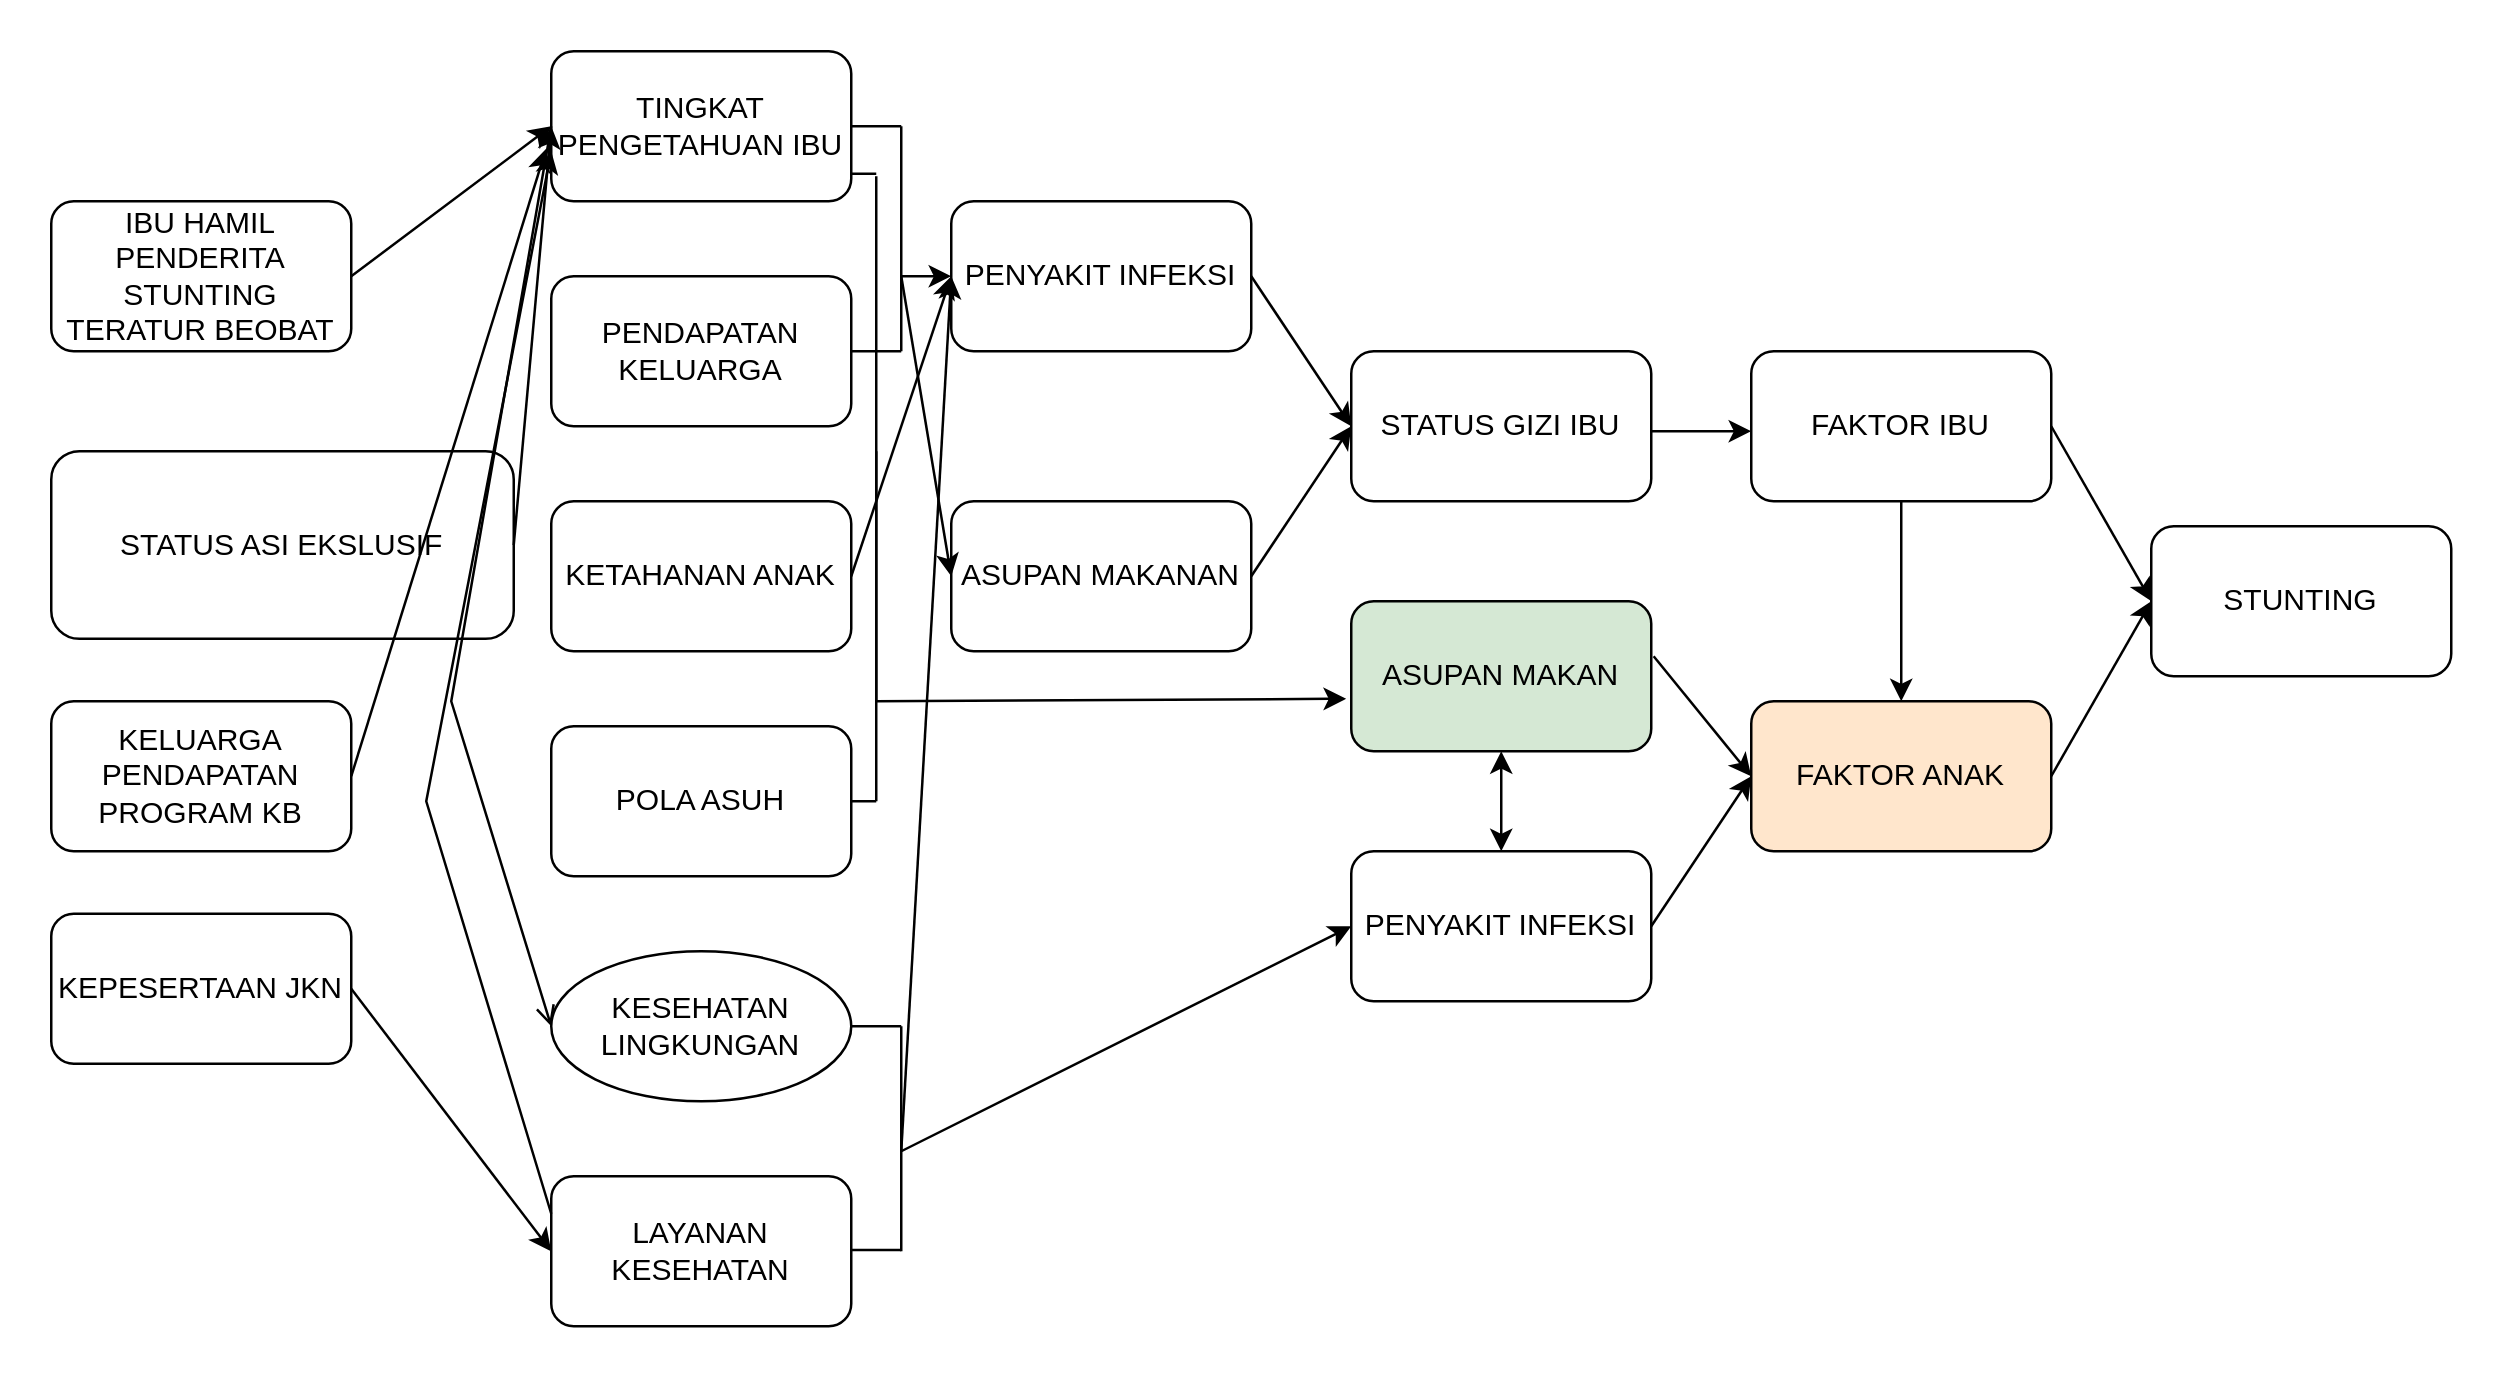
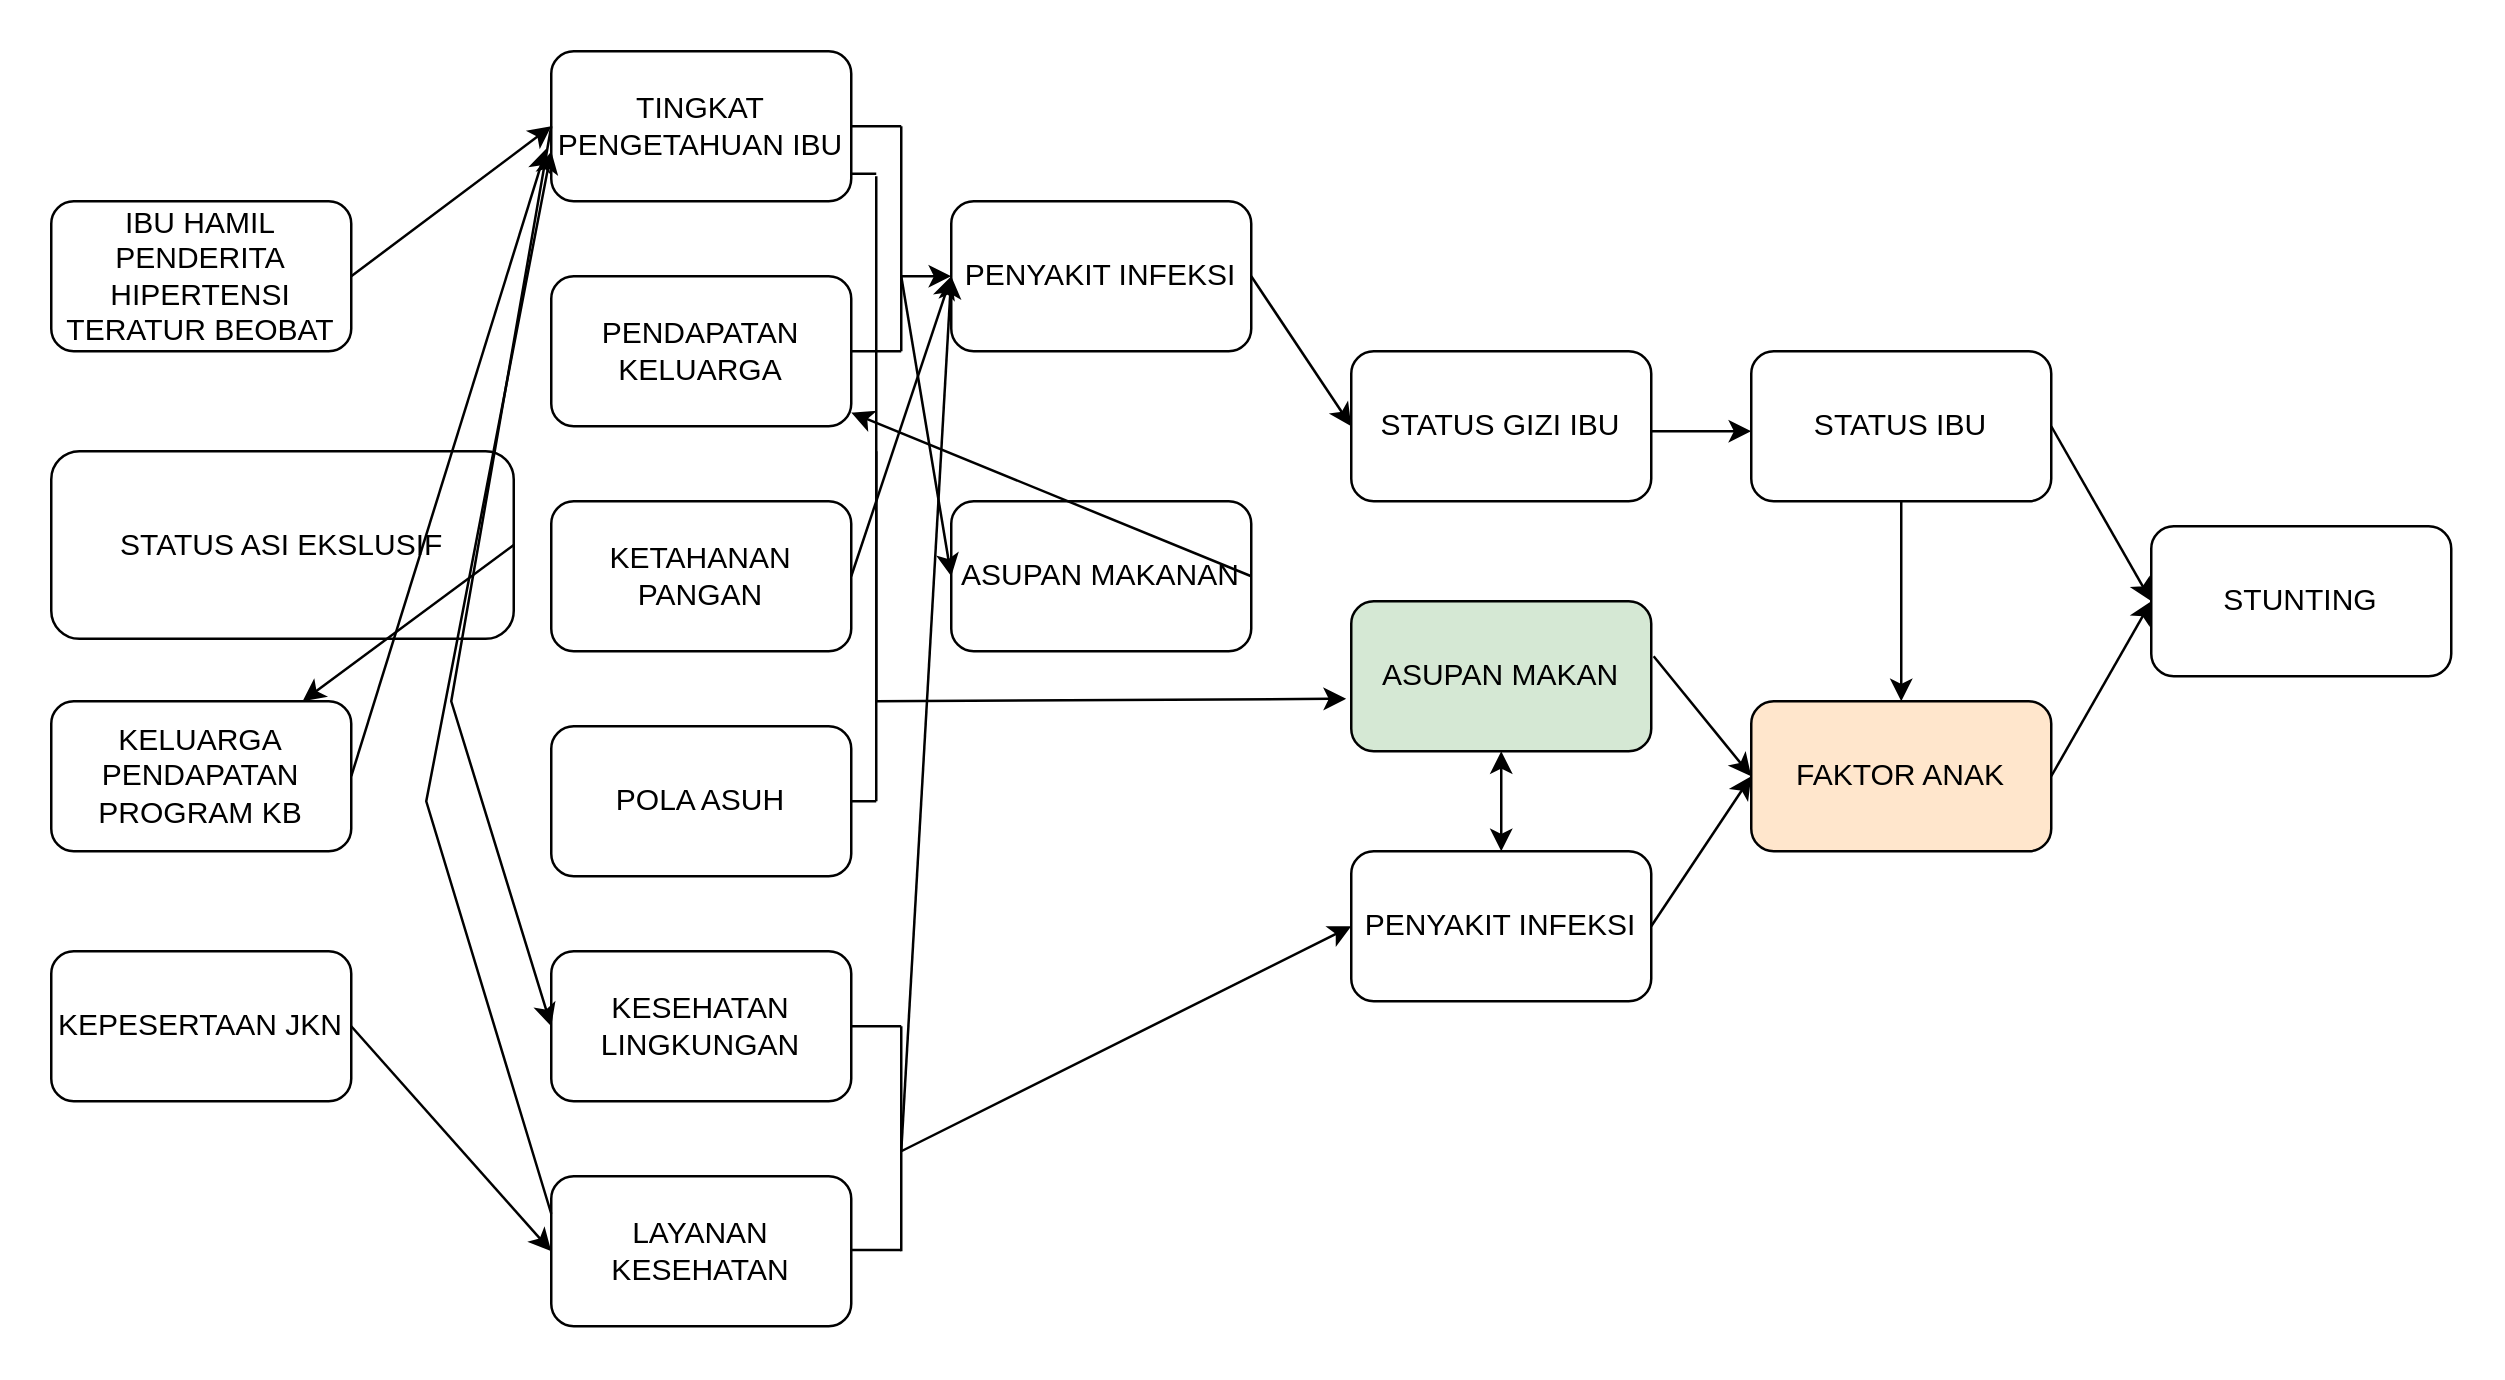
node "IBU HAMIL PENDERITA STUNTING TERATUR BEOBAT": label "IBU HAMIL PENDERITA STUNTING TERATUR BEOBAT" -> "IBU HAMIL PENDERITA HIPERTENSI TERATUR BEOBAT"
edge "STATUS ASI EKSLUSIF" -> "TINGKAT PENGETAHUAN IBU": now "STATUS ASI EKSLUSIF" -> "KELUARGA PENDAPATAN PROGRAM KB"
node "FAKTOR IBU": label "FAKTOR IBU" -> "STATUS IBU"
edge "ASUPAN MAKANAN" -> "STATUS GIZI IBU": now "ASUPAN MAKANAN" -> "PENDAPATAN KELUARGA"
node "KETAHANAN ANAK": label "KETAHANAN ANAK" -> "KETAHANAN PANGAN"
node "KEPESERTAAN JKN": moved (201, 989) -> (201, 1026)
edge "TINGKAT PENGETAHUAN IBU" -> "KESEHATAN LINGKUNGAN": arrowhead open -> classic
node "KESEHATAN LINGKUNGAN": shape ellipse -> rounded rectangle
